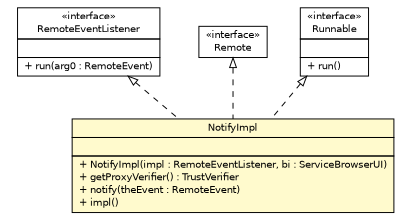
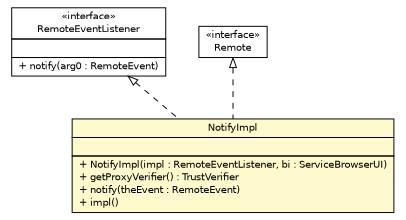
node "Runnable": removed
node "RemoteEventListener": text "+ run(arg0 : RemoteEvent)" -> "+ notify(arg0 : RemoteEvent)"
